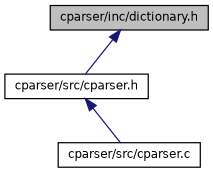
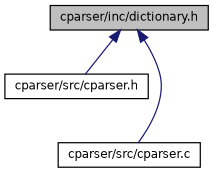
edge "cparser/src/cparser.c" -> "cparser/src/cparser.h": now "cparser/src/cparser.c" -> "cparser/inc/dictionary.h"
